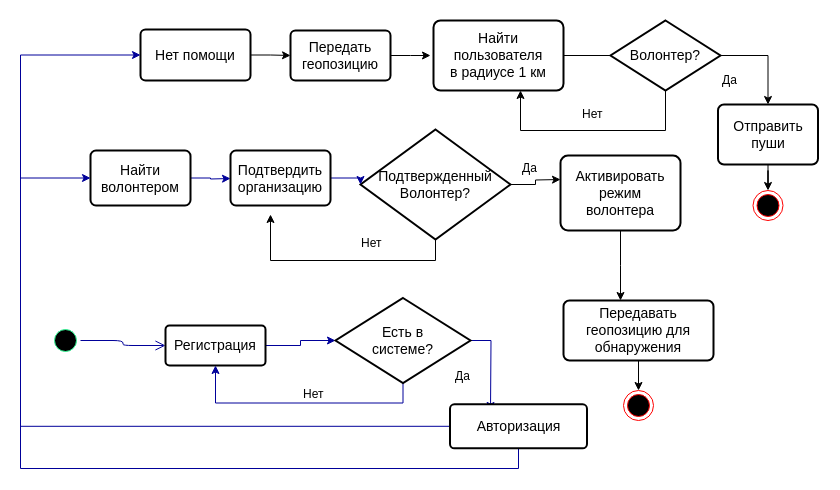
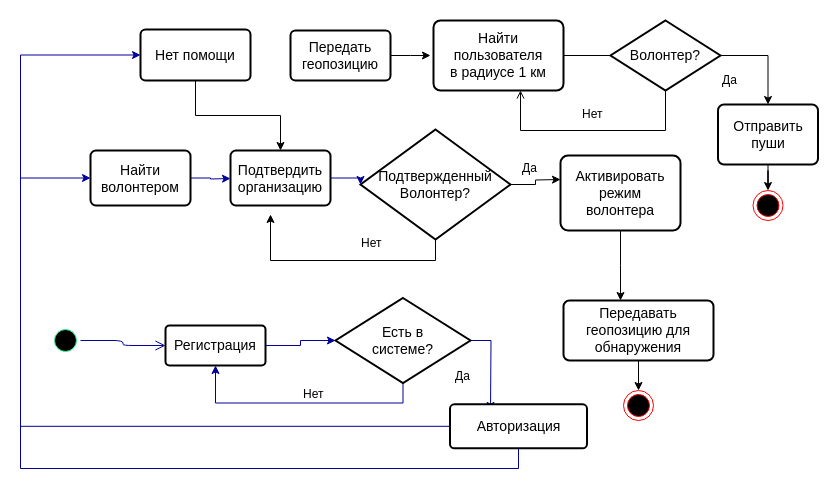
edge "Нет помощи" -> "Передать геопозицию": now "Нет помощи" -> "Подтвердить организацию"
edge "Волонтер?" -> "Найти пользователя в радиусе 1 км": arrowhead classic -> open
